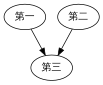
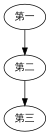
edge "第一" -> "第三": now "第一" -> "第二"
